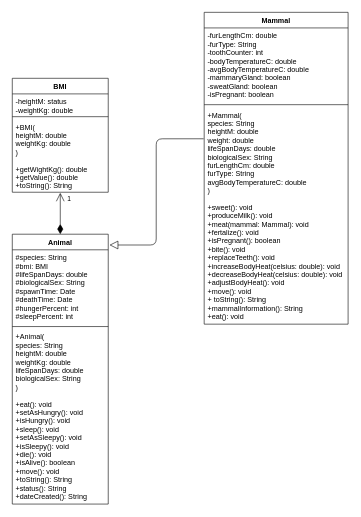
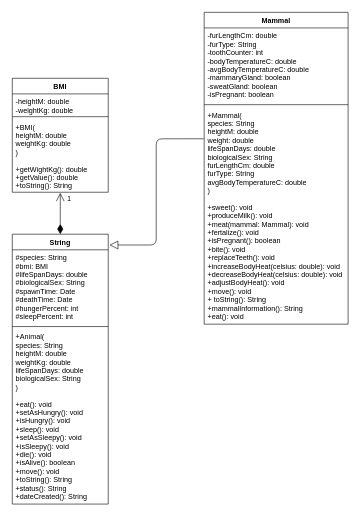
node "-heightM: status -weightKg: double": label "-heightM: status -weightKg: double" -> "-heightM: double -weightKg: double"
node "Animal": label "Animal" -> "String"
